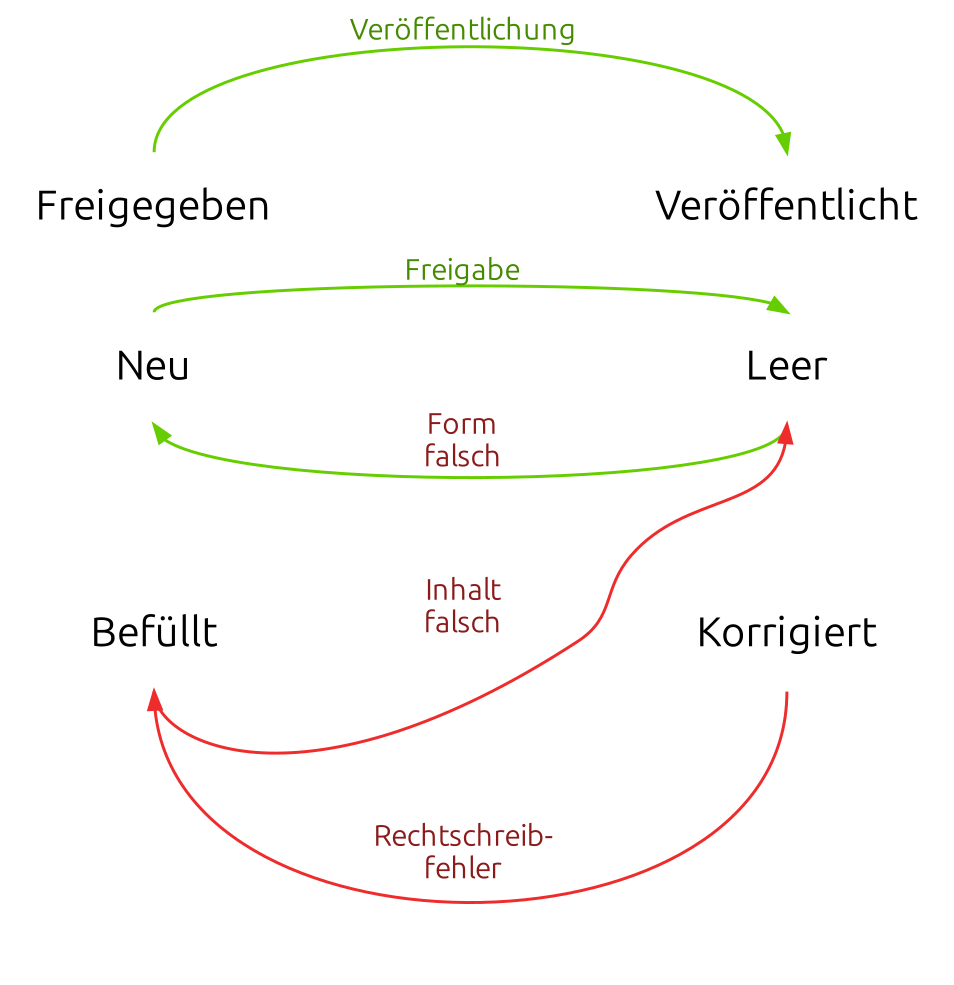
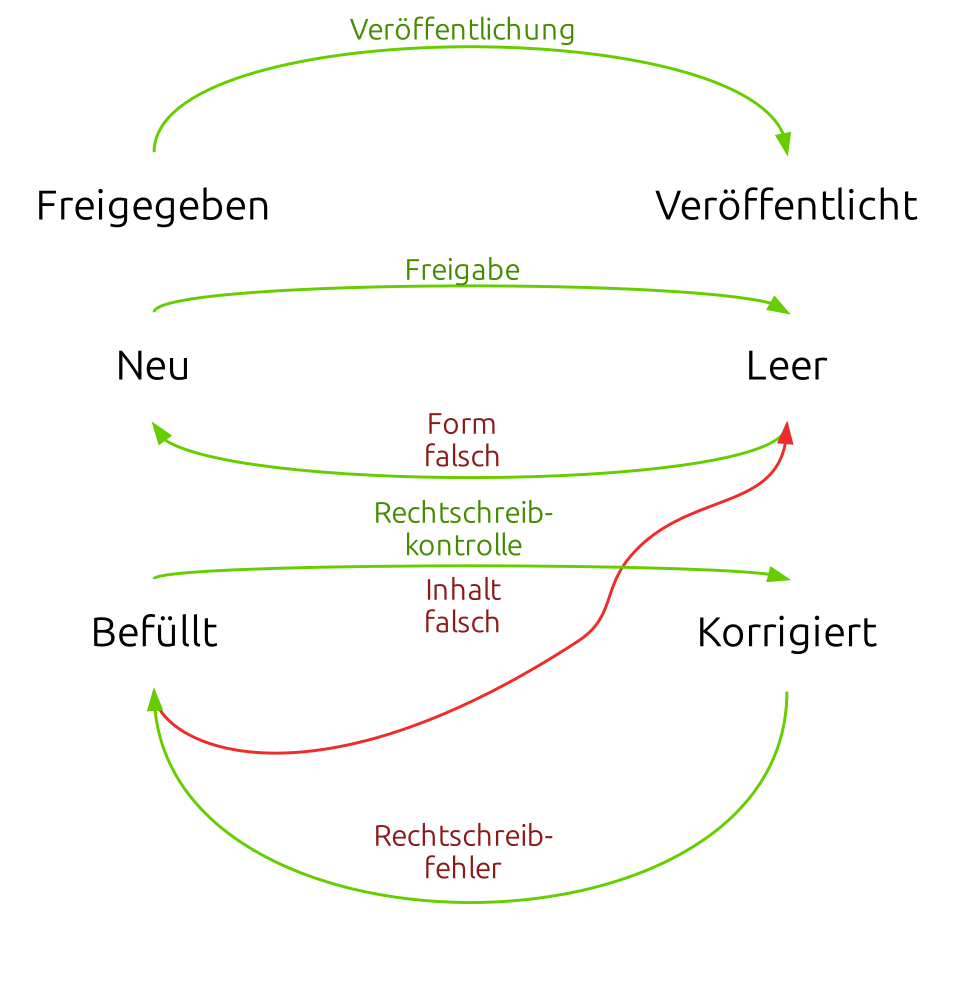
edge "Befüllt" -> "Korrigiert": added, label "Rechtschreib- kontrolle"
edge "Korrigiert" -> "Befüllt": color firebrick2 -> chartreuse3
